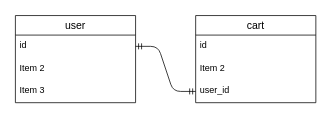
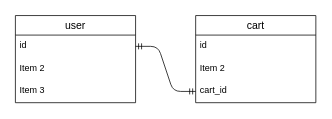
node "user_id": label "user_id" -> "cart_id"
